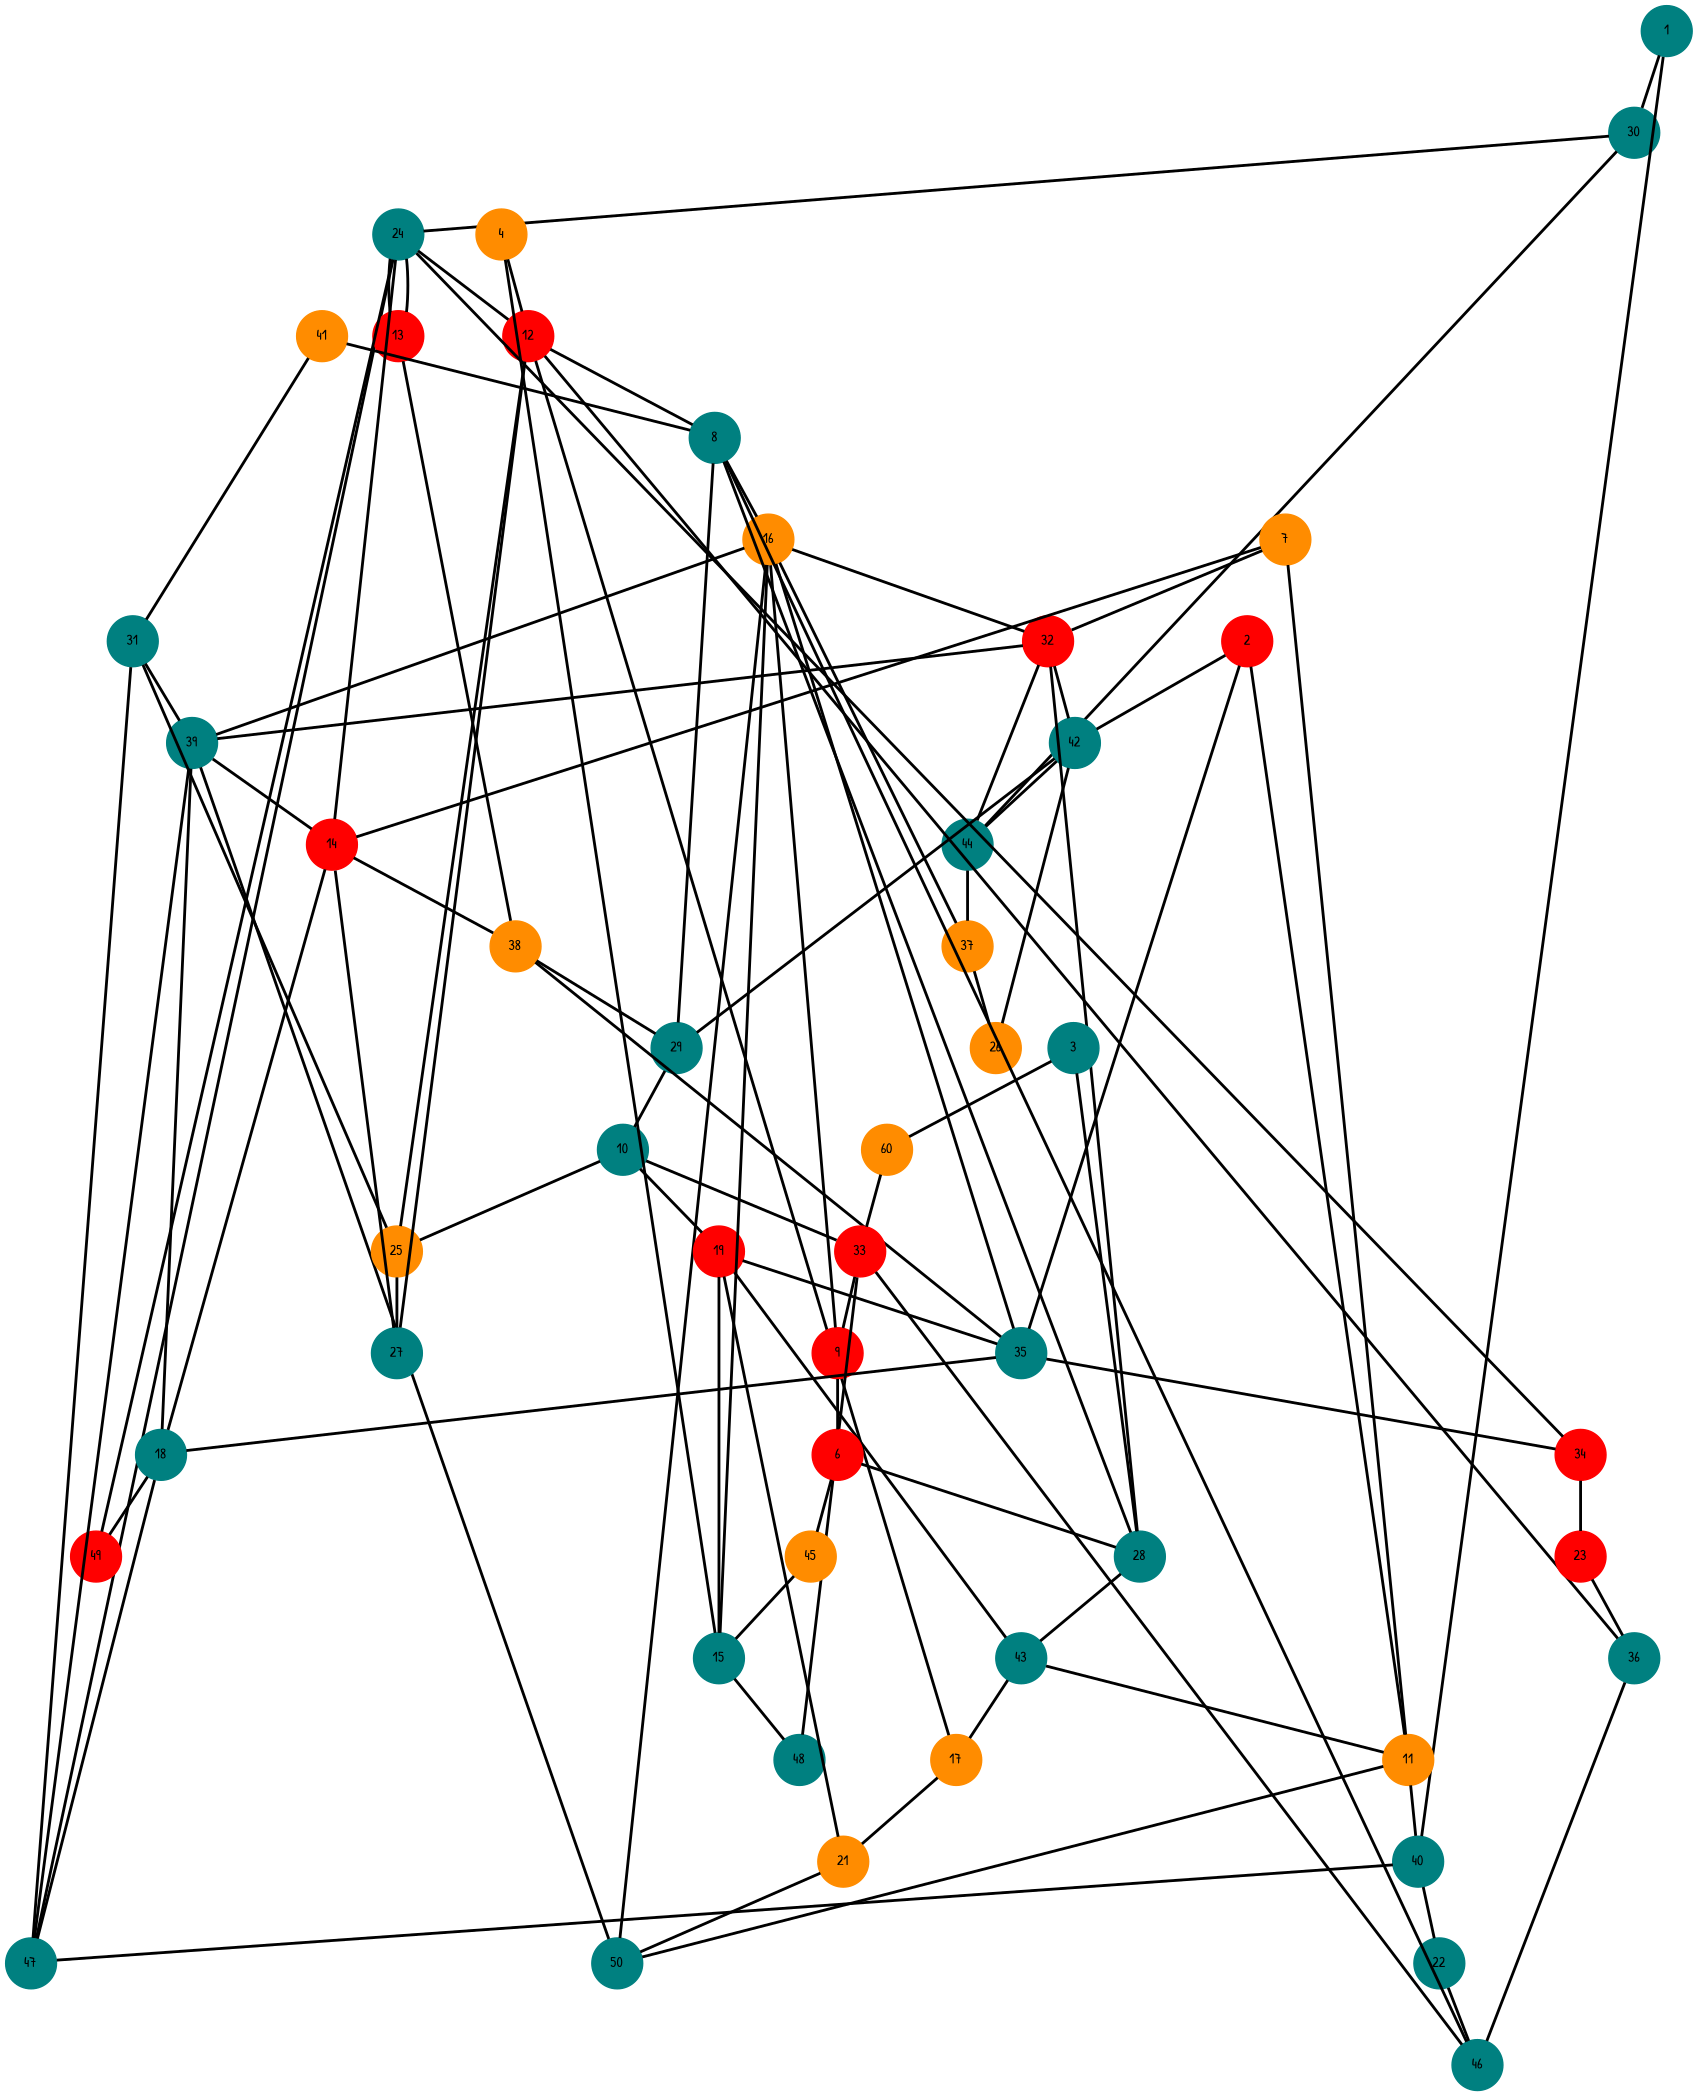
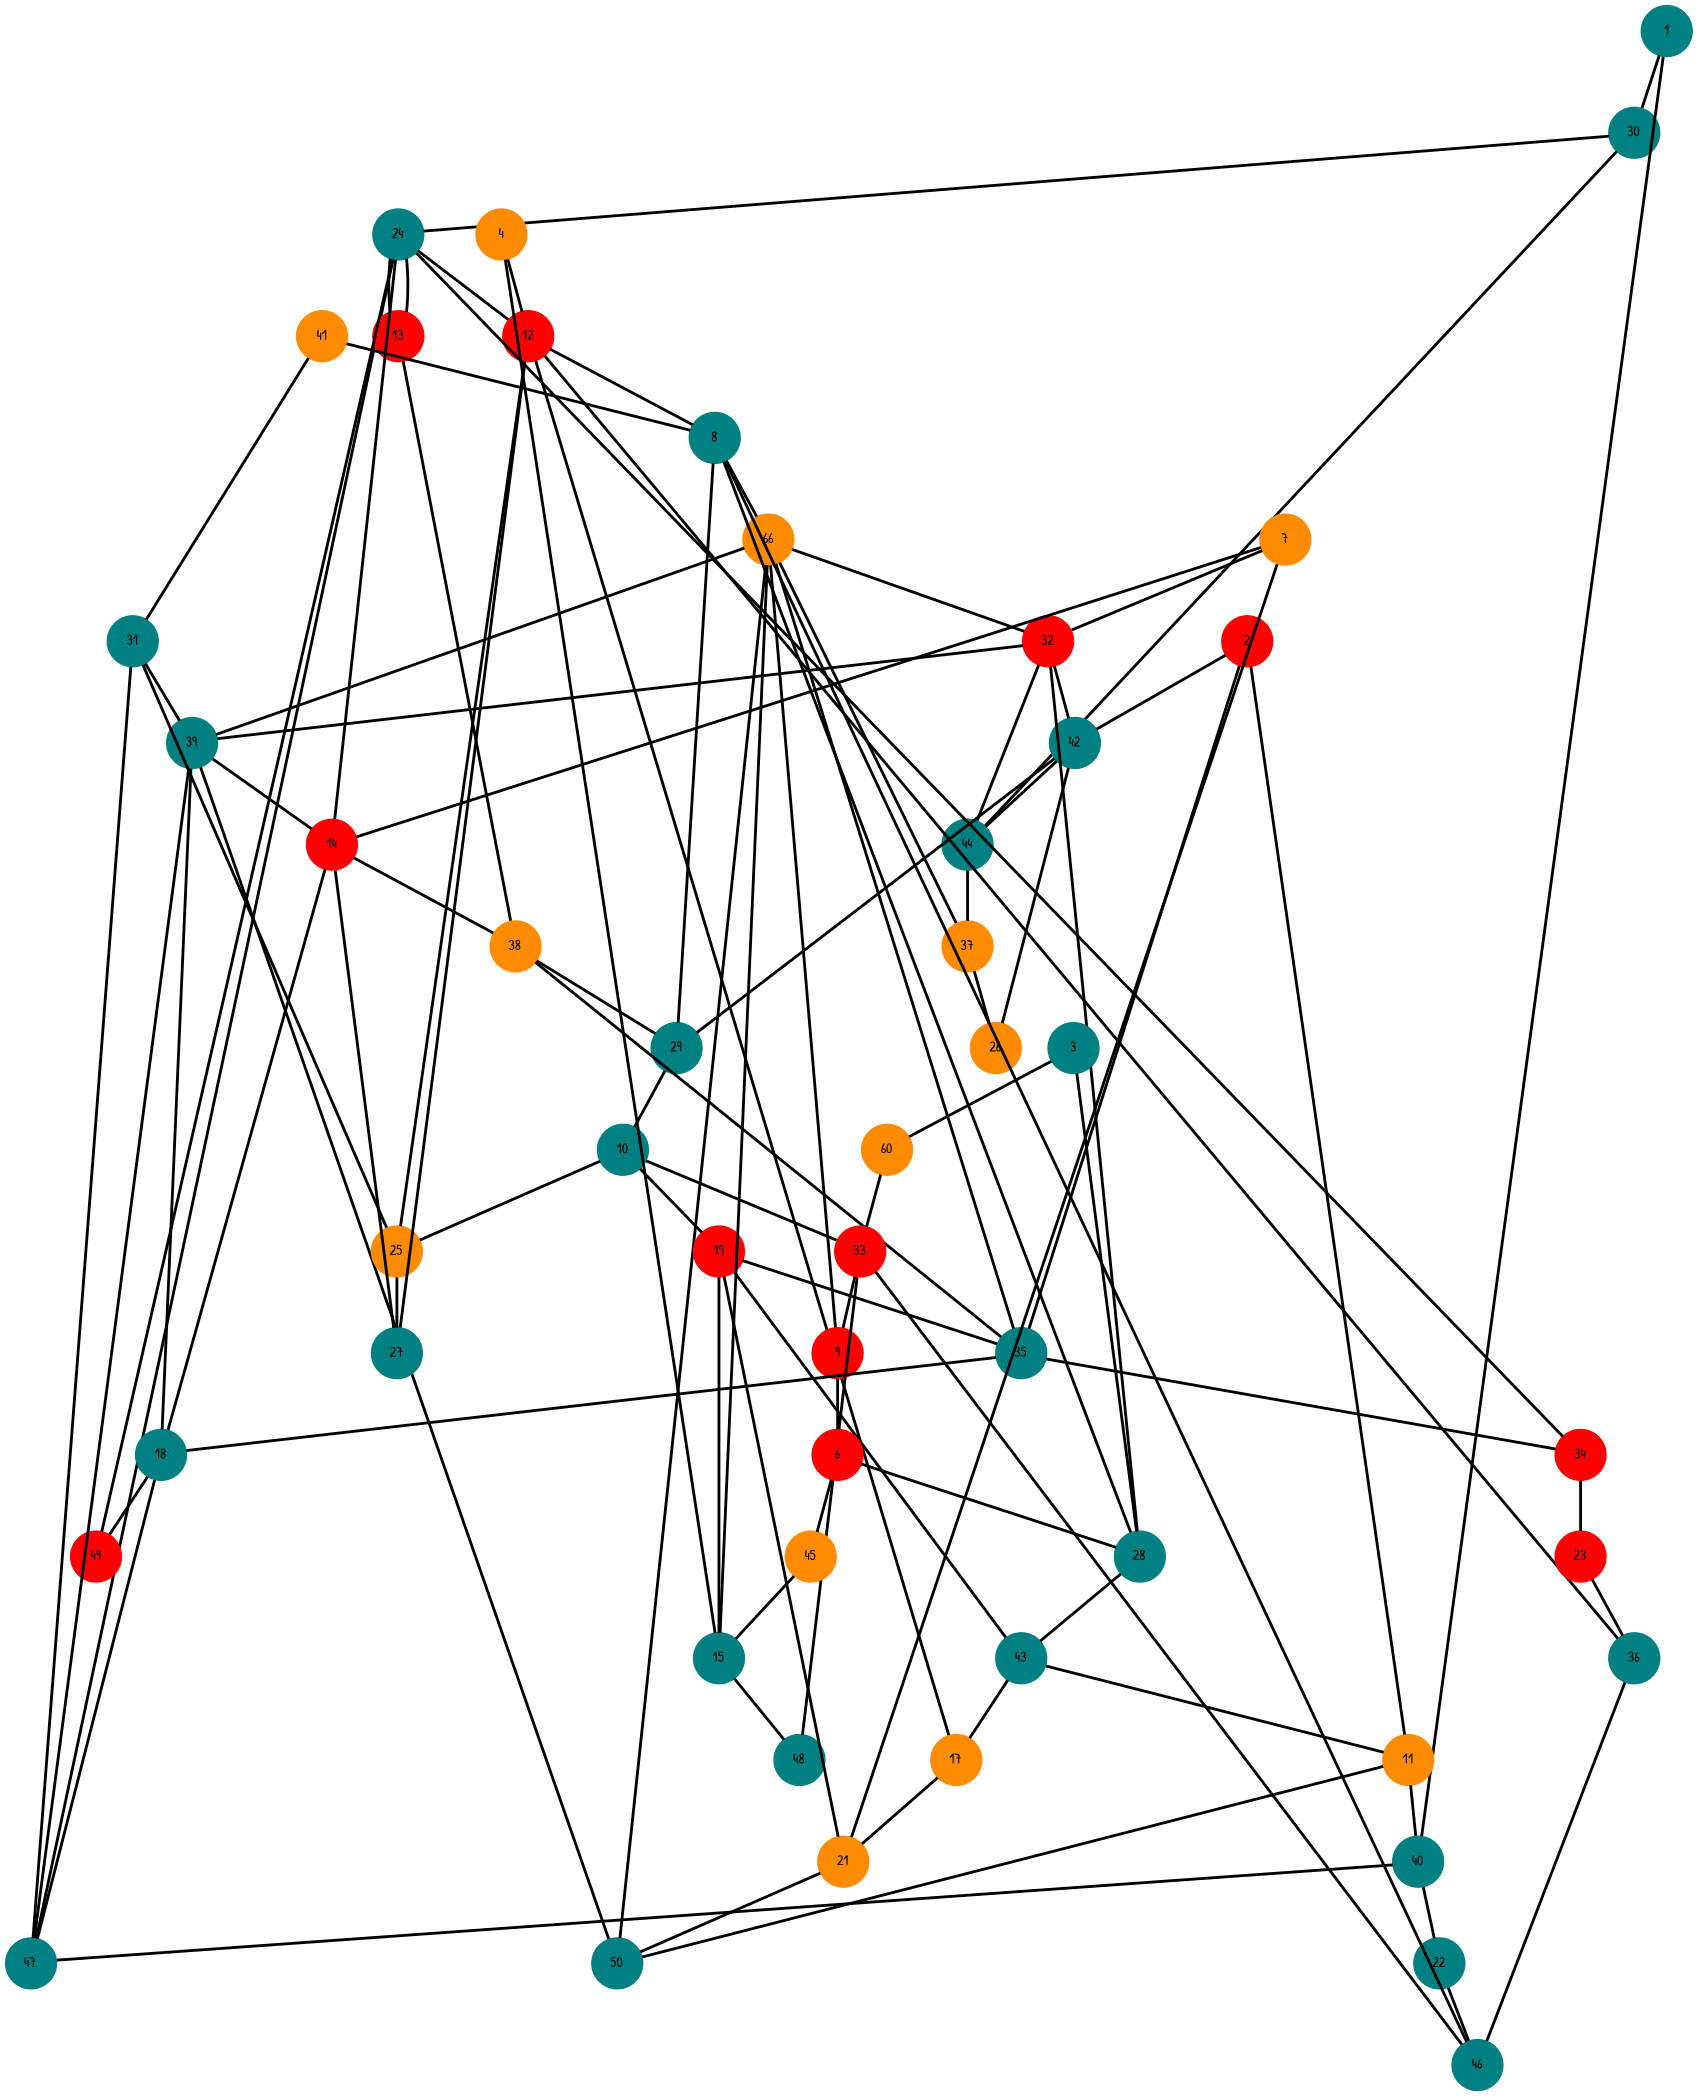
node "16": label "16" -> "66"
edge "7" -- "11": now "7" -- "21"
